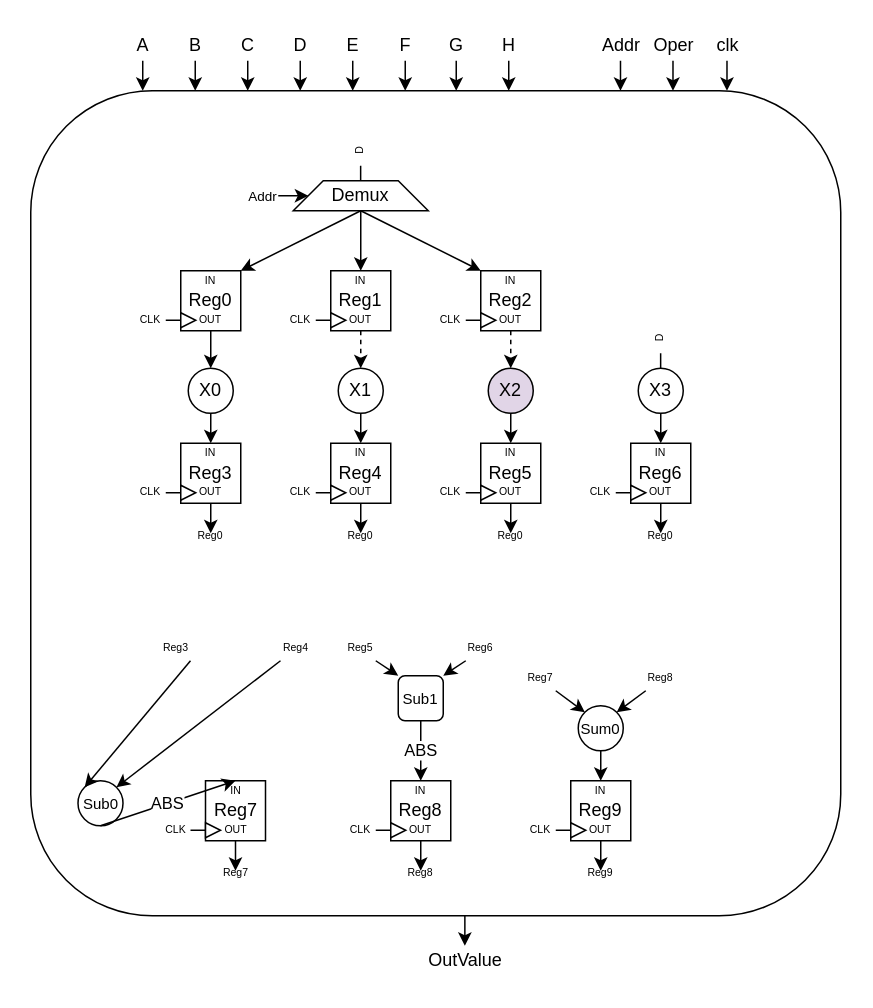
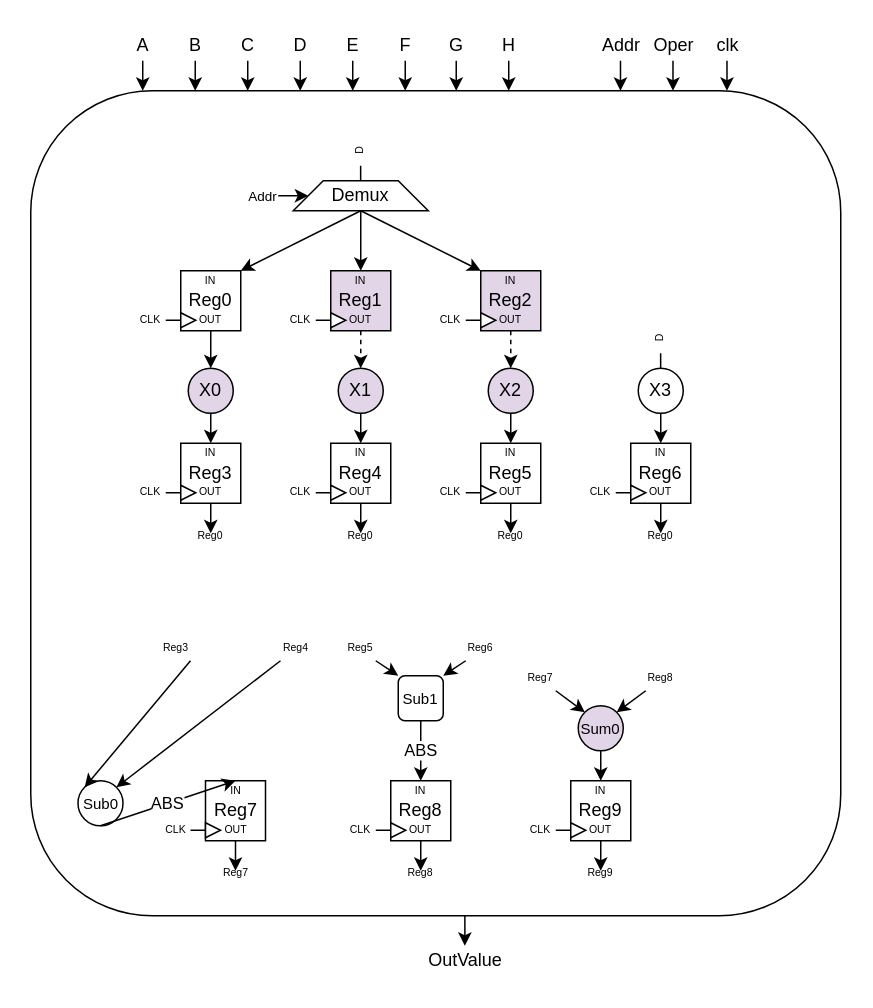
node "Reg1": fillcolor #ffffff -> #e1d5e7
node "Reg2": fillcolor #ffffff -> #e1d5e7
node "X0": fillcolor #ffffff -> #e1d5e7
node "X1": fillcolor #ffffff -> #e1d5e7
node "Sum0": fillcolor #ffffff -> #e1d5e7
